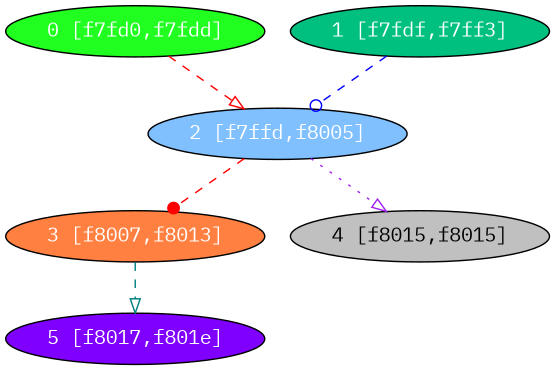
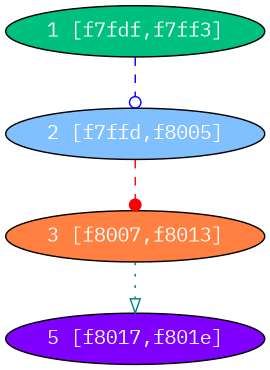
node "0 [f7fd0,f7fdd]": removed
node "4 [f8015,f8015]": removed
edge "3 [f8007,f8013]" -> "5 [f8017,f801e]": style dashed -> dotted
